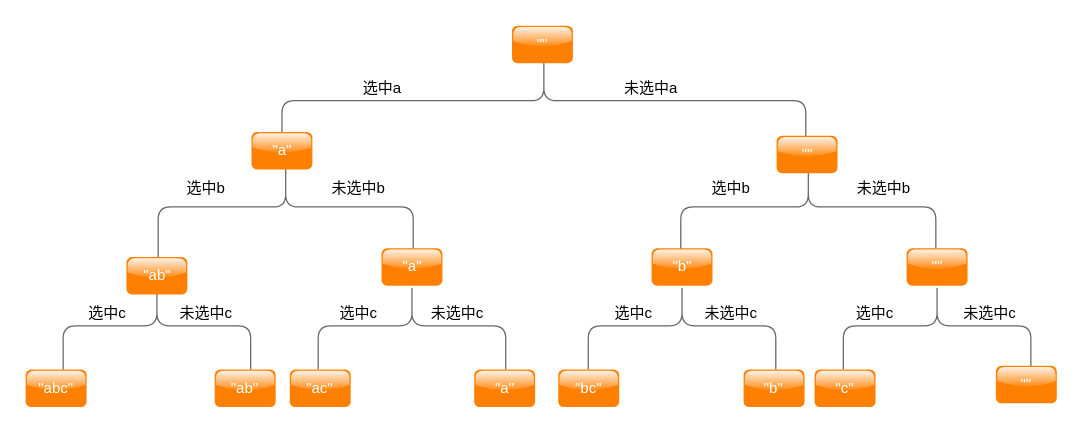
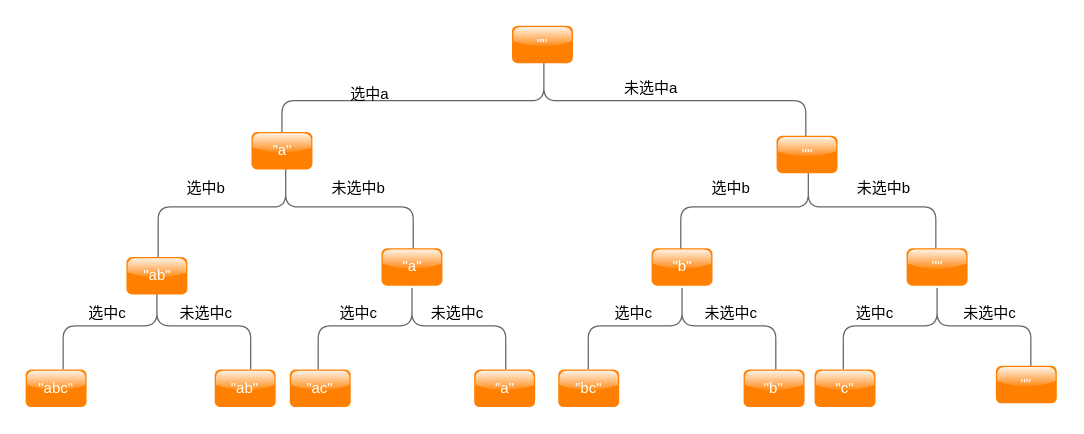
node "选中a": moved (382, 88) -> (369, 94)
